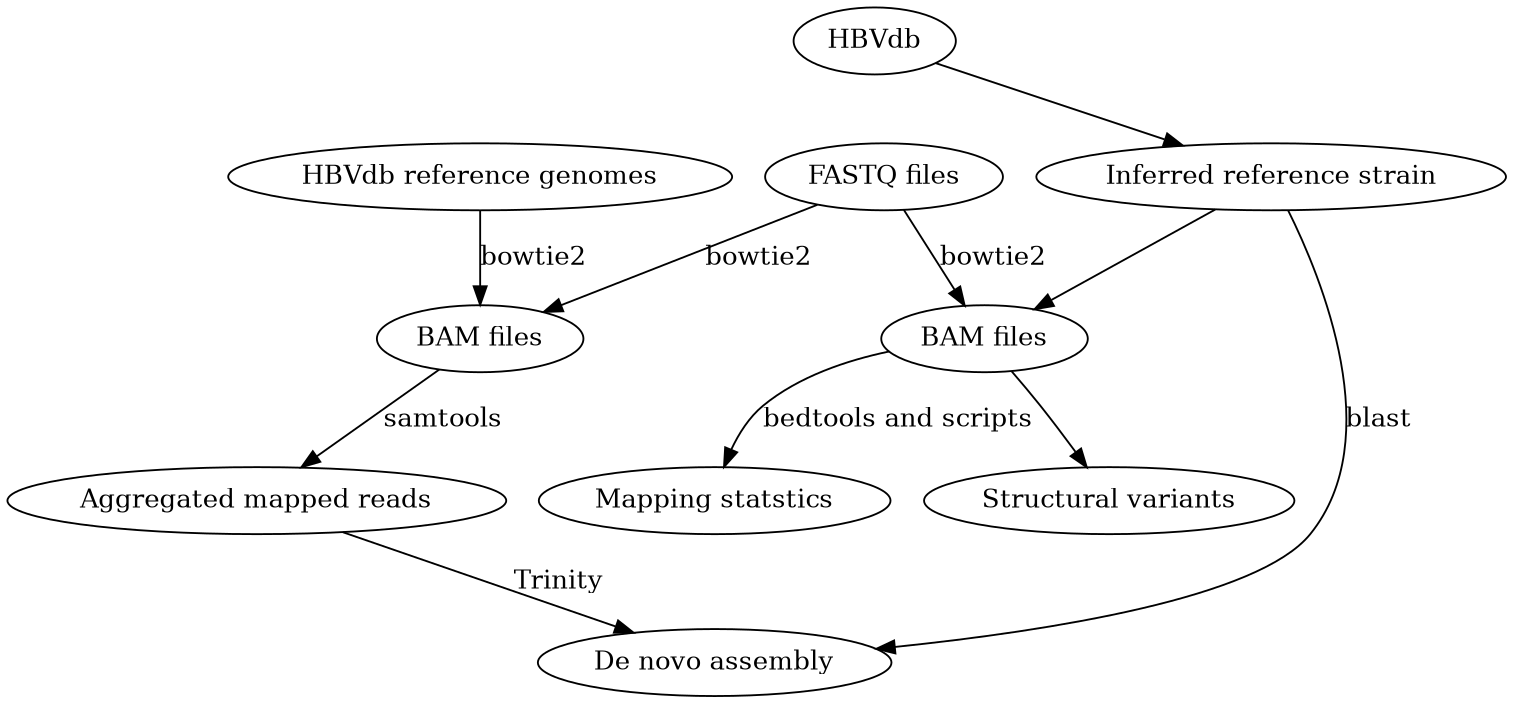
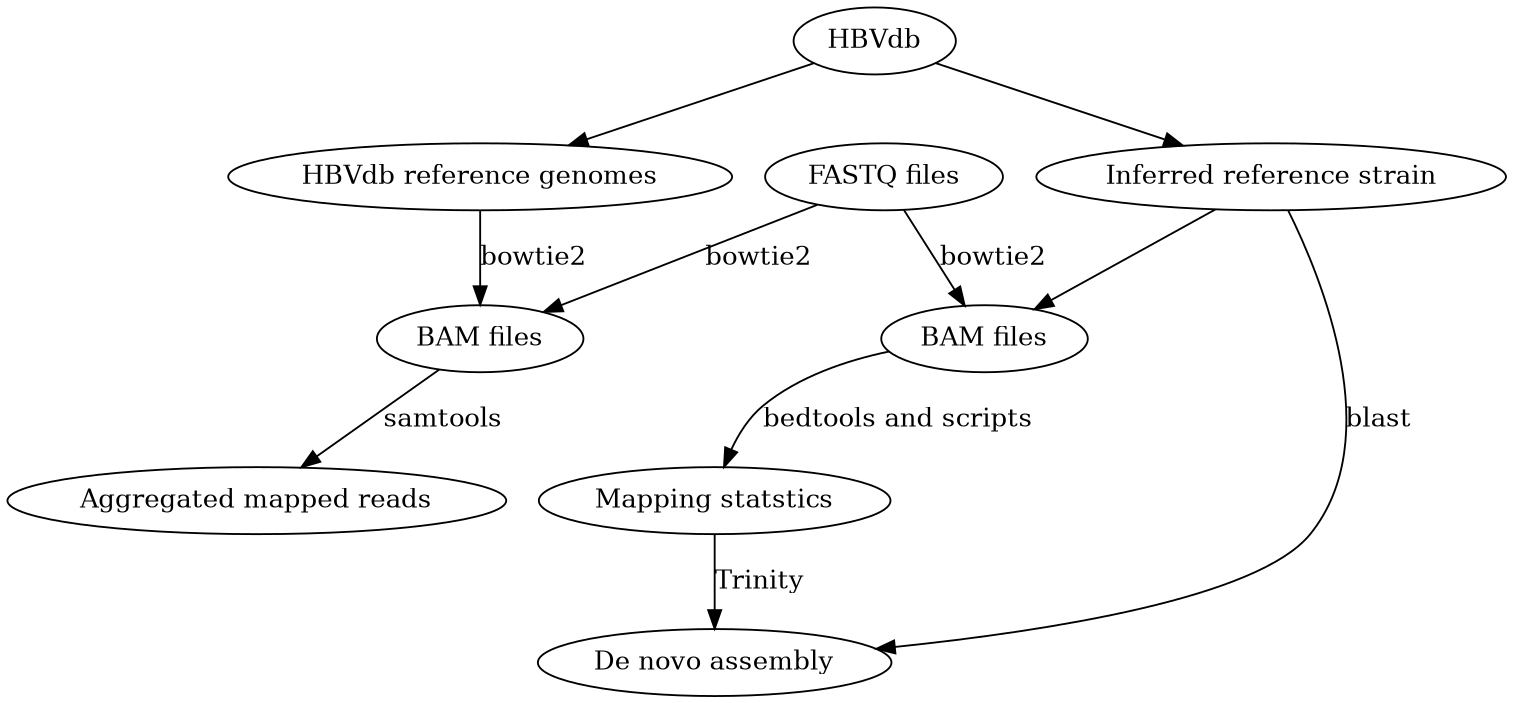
edge "HBVdb" -> "HBVdb reference genomes": added
node "Structural variants": removed
edge "Aggregated mapped reads" -> "De novo assembly": now "Mapping statstics" -> "De novo assembly"
